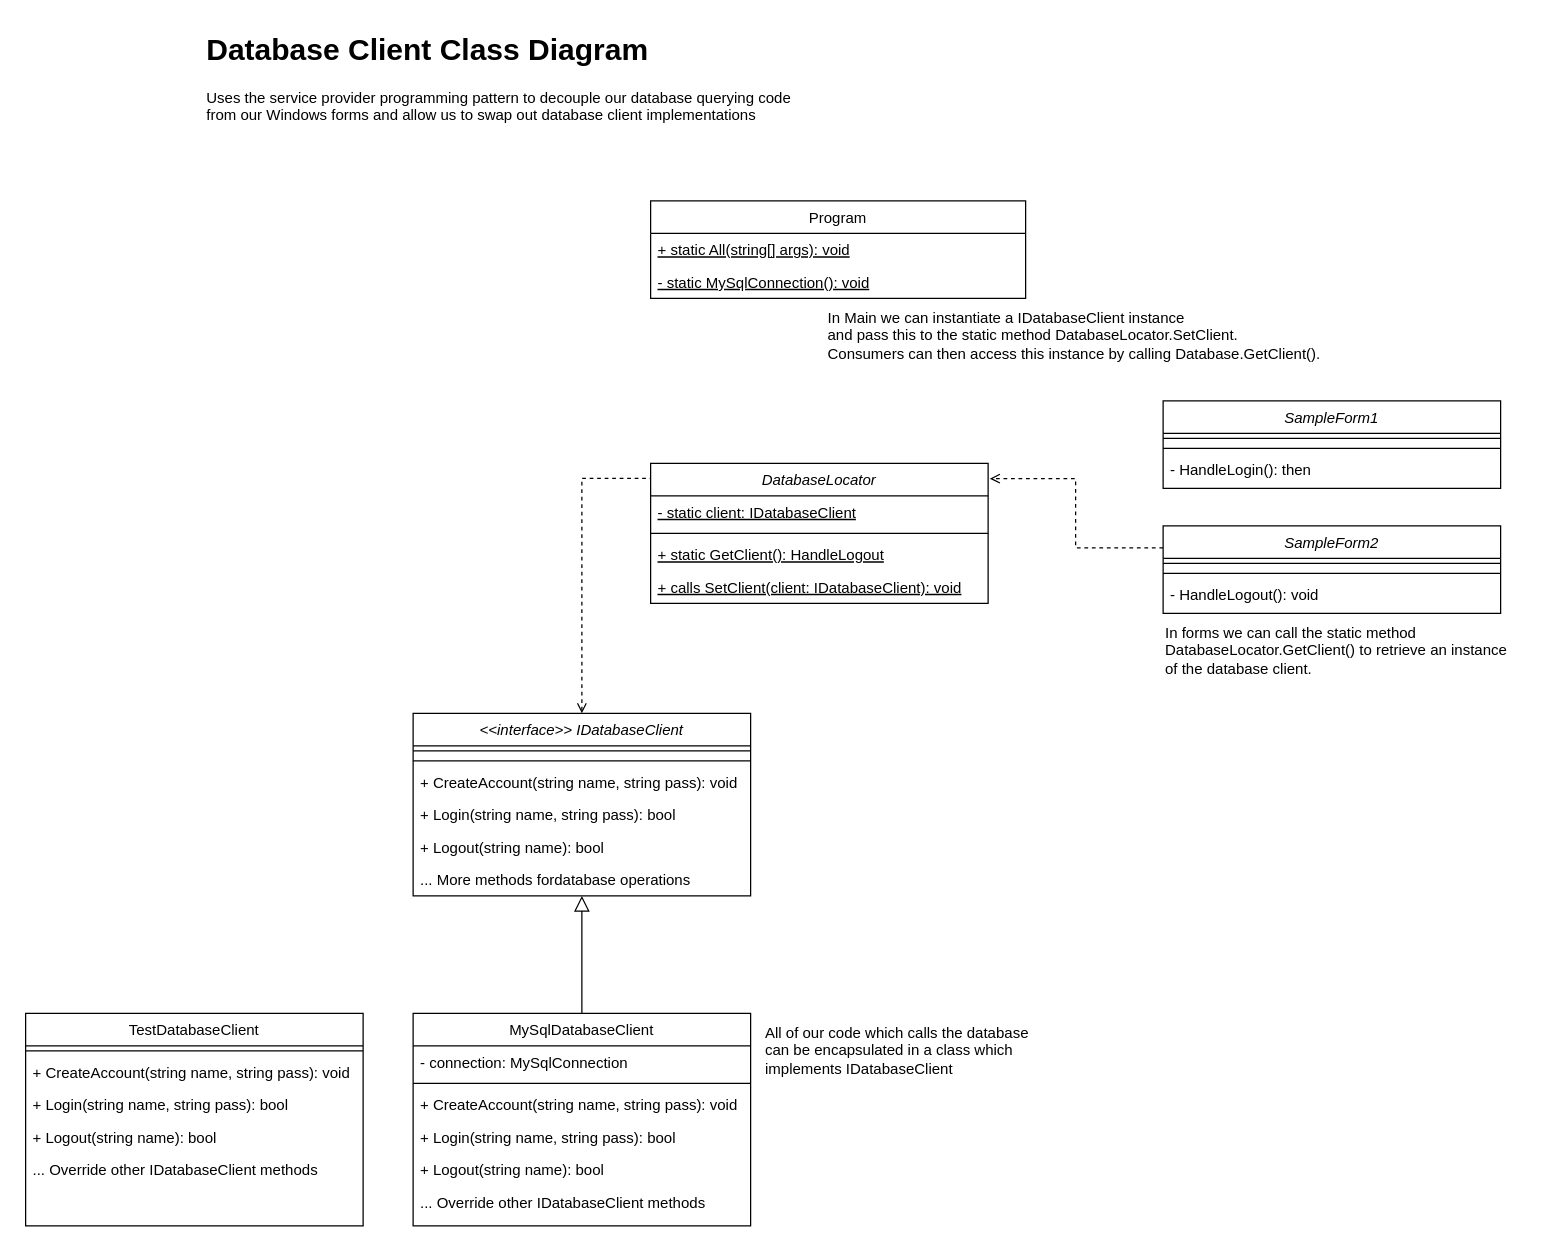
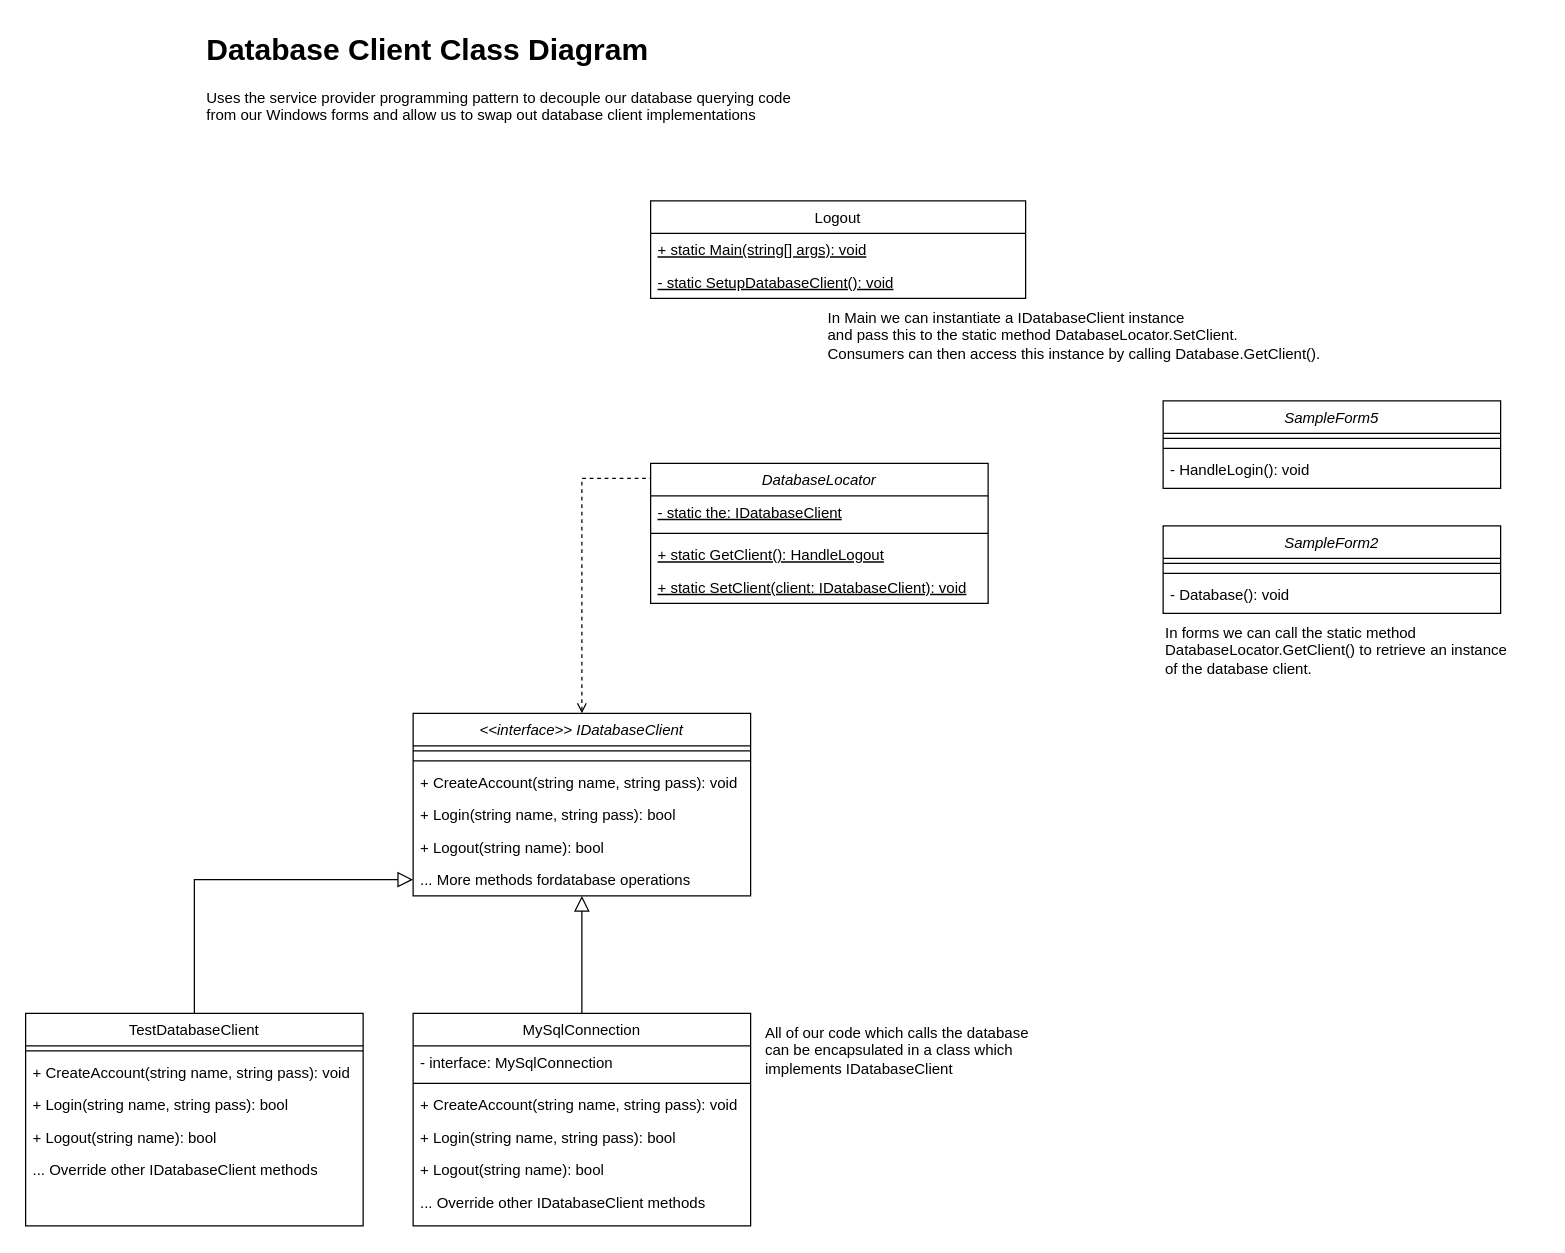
node "Program": label "Program" -> "Logout"
node "+ static All(string[] args): void": label "+ static All(string[] args): void" -> "+ static Main(string[] args): void"
node "- static MySqlConnection(): void": label "- static MySqlConnection(): void" -> "- static SetupDatabaseClient(): void"
node "SampleForm1": label "SampleForm1" -> "SampleForm5"
node "- HandleLogin(): then": label "- HandleLogin(): then" -> "- HandleLogin(): void"
node "- static client: IDatabaseClient": label "- static client: IDatabaseClient" -> "- static the: IDatabaseClient"
edge "SampleForm2" -> "DatabaseLocator": removed
node "+ calls SetClient(client: IDatabaseClient): void": label "+ calls SetClient(client: IDatabaseClient): void" -> "+ static SetClient(client: IDatabaseClient): void"
node "- HandleLogout(): void": label "- HandleLogout(): void" -> "- Database(): void"
edge "TestDatabaseClient" -> "... More methods fordatabase operations": added
node "MySqlDatabaseClient": label "MySqlDatabaseClient" -> "MySqlConnection"
node "- connection: MySqlConnection": label "- connection: MySqlConnection" -> "- interface: MySqlConnection"
